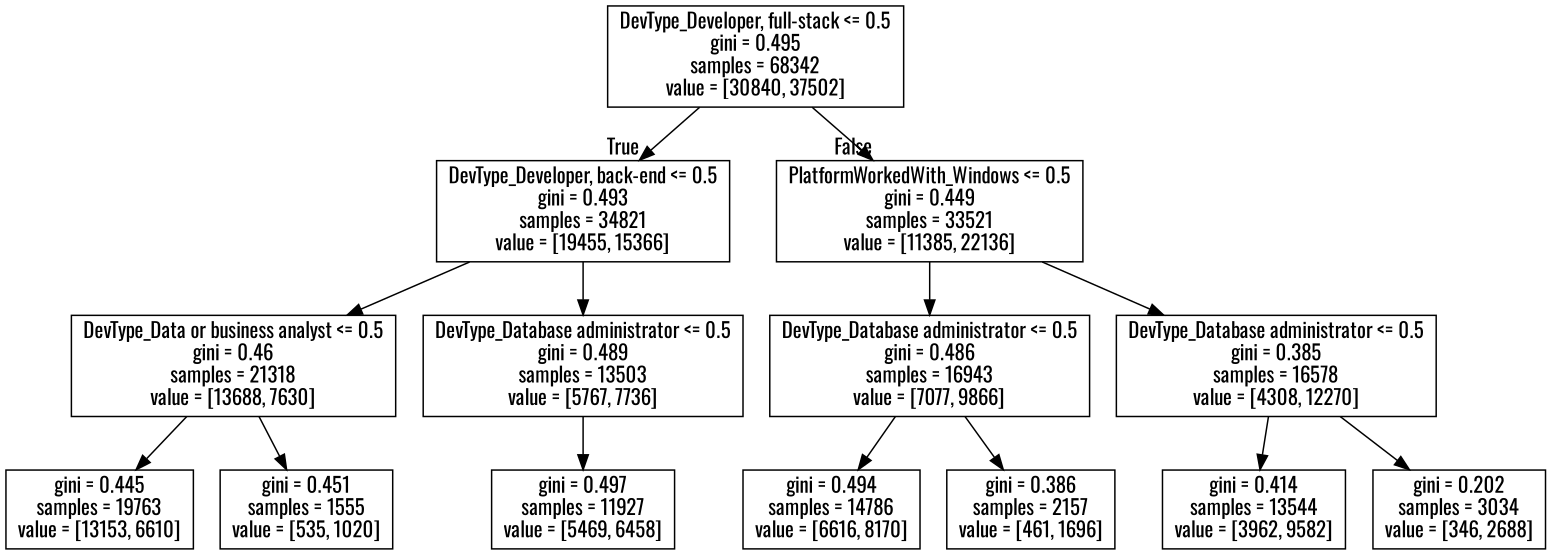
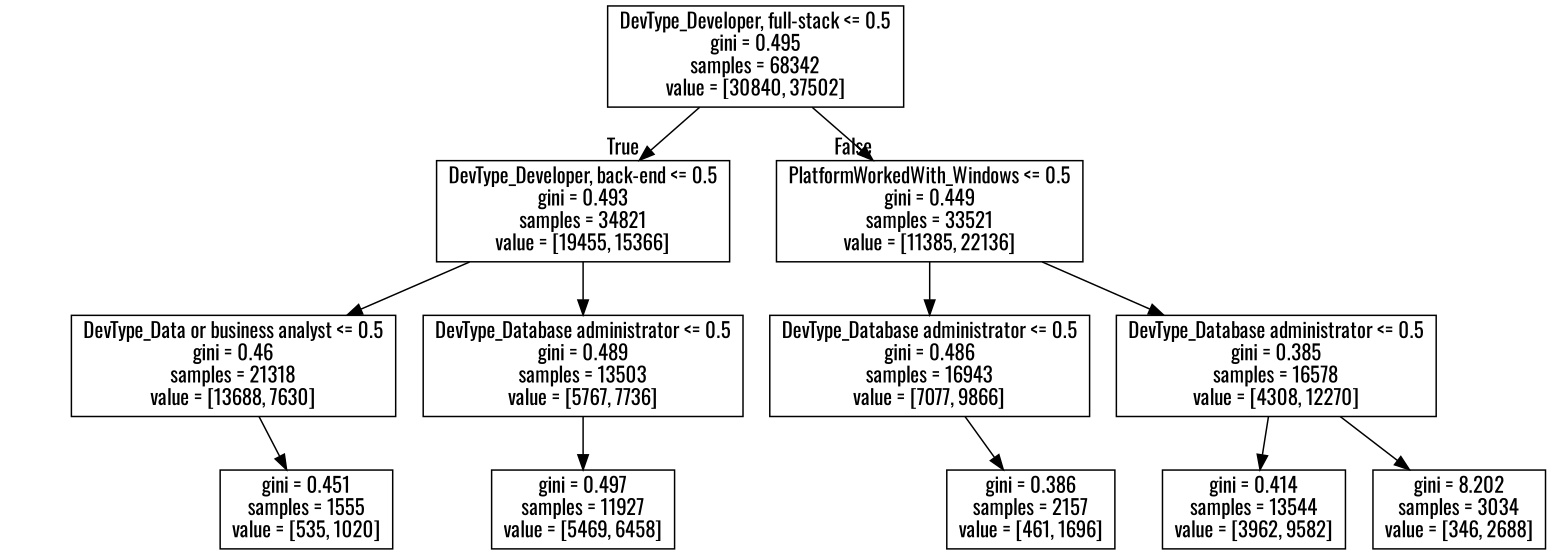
node "gini = 0.445 samples = 19763 value = [13153, 6610]": removed
node "gini = 0.494 samples = 14786 value = [6616, 8170]": removed
node "gini = 0.202 samples = 3034 value = [346, 2688]": label "gini = 0.202 samples = 3034 value = [346, 2688]" -> "gini = 8.202 samples = 3034 value = [346, 2688]"
